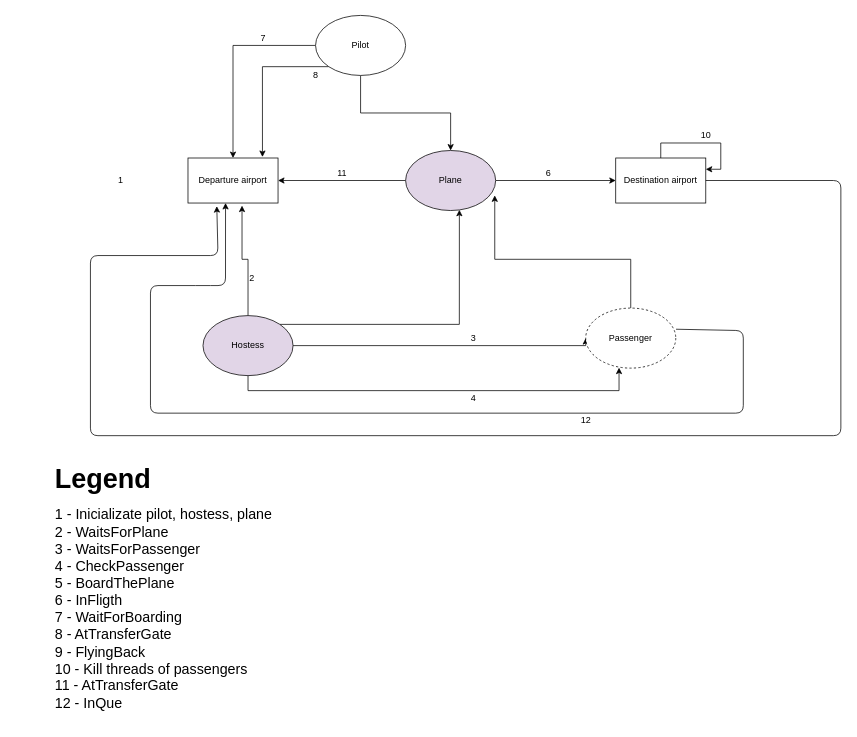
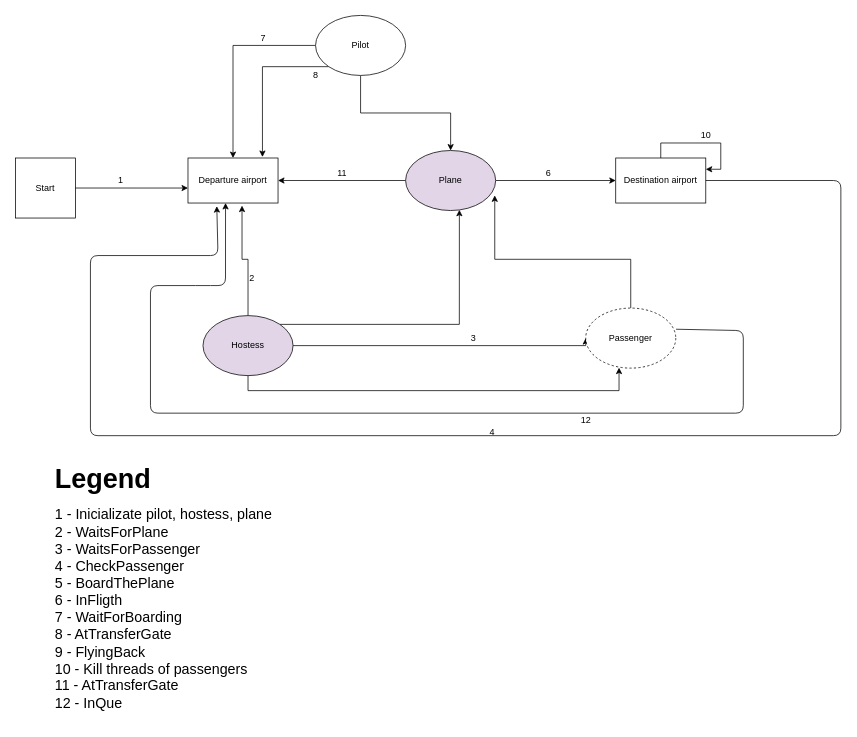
node "Start": added
edge "Start" -> "Departure airport": added
node "4": moved (473, 398) -> (492, 432)
